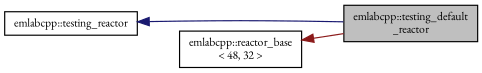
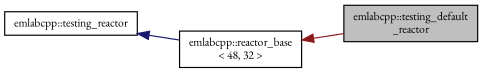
edge "emlabcpp::testing_default _reactor" -> "emlabcpp::testing_reactor": now "emlabcpp::reactor_base < 48, 32 >" -> "emlabcpp::testing_reactor"
